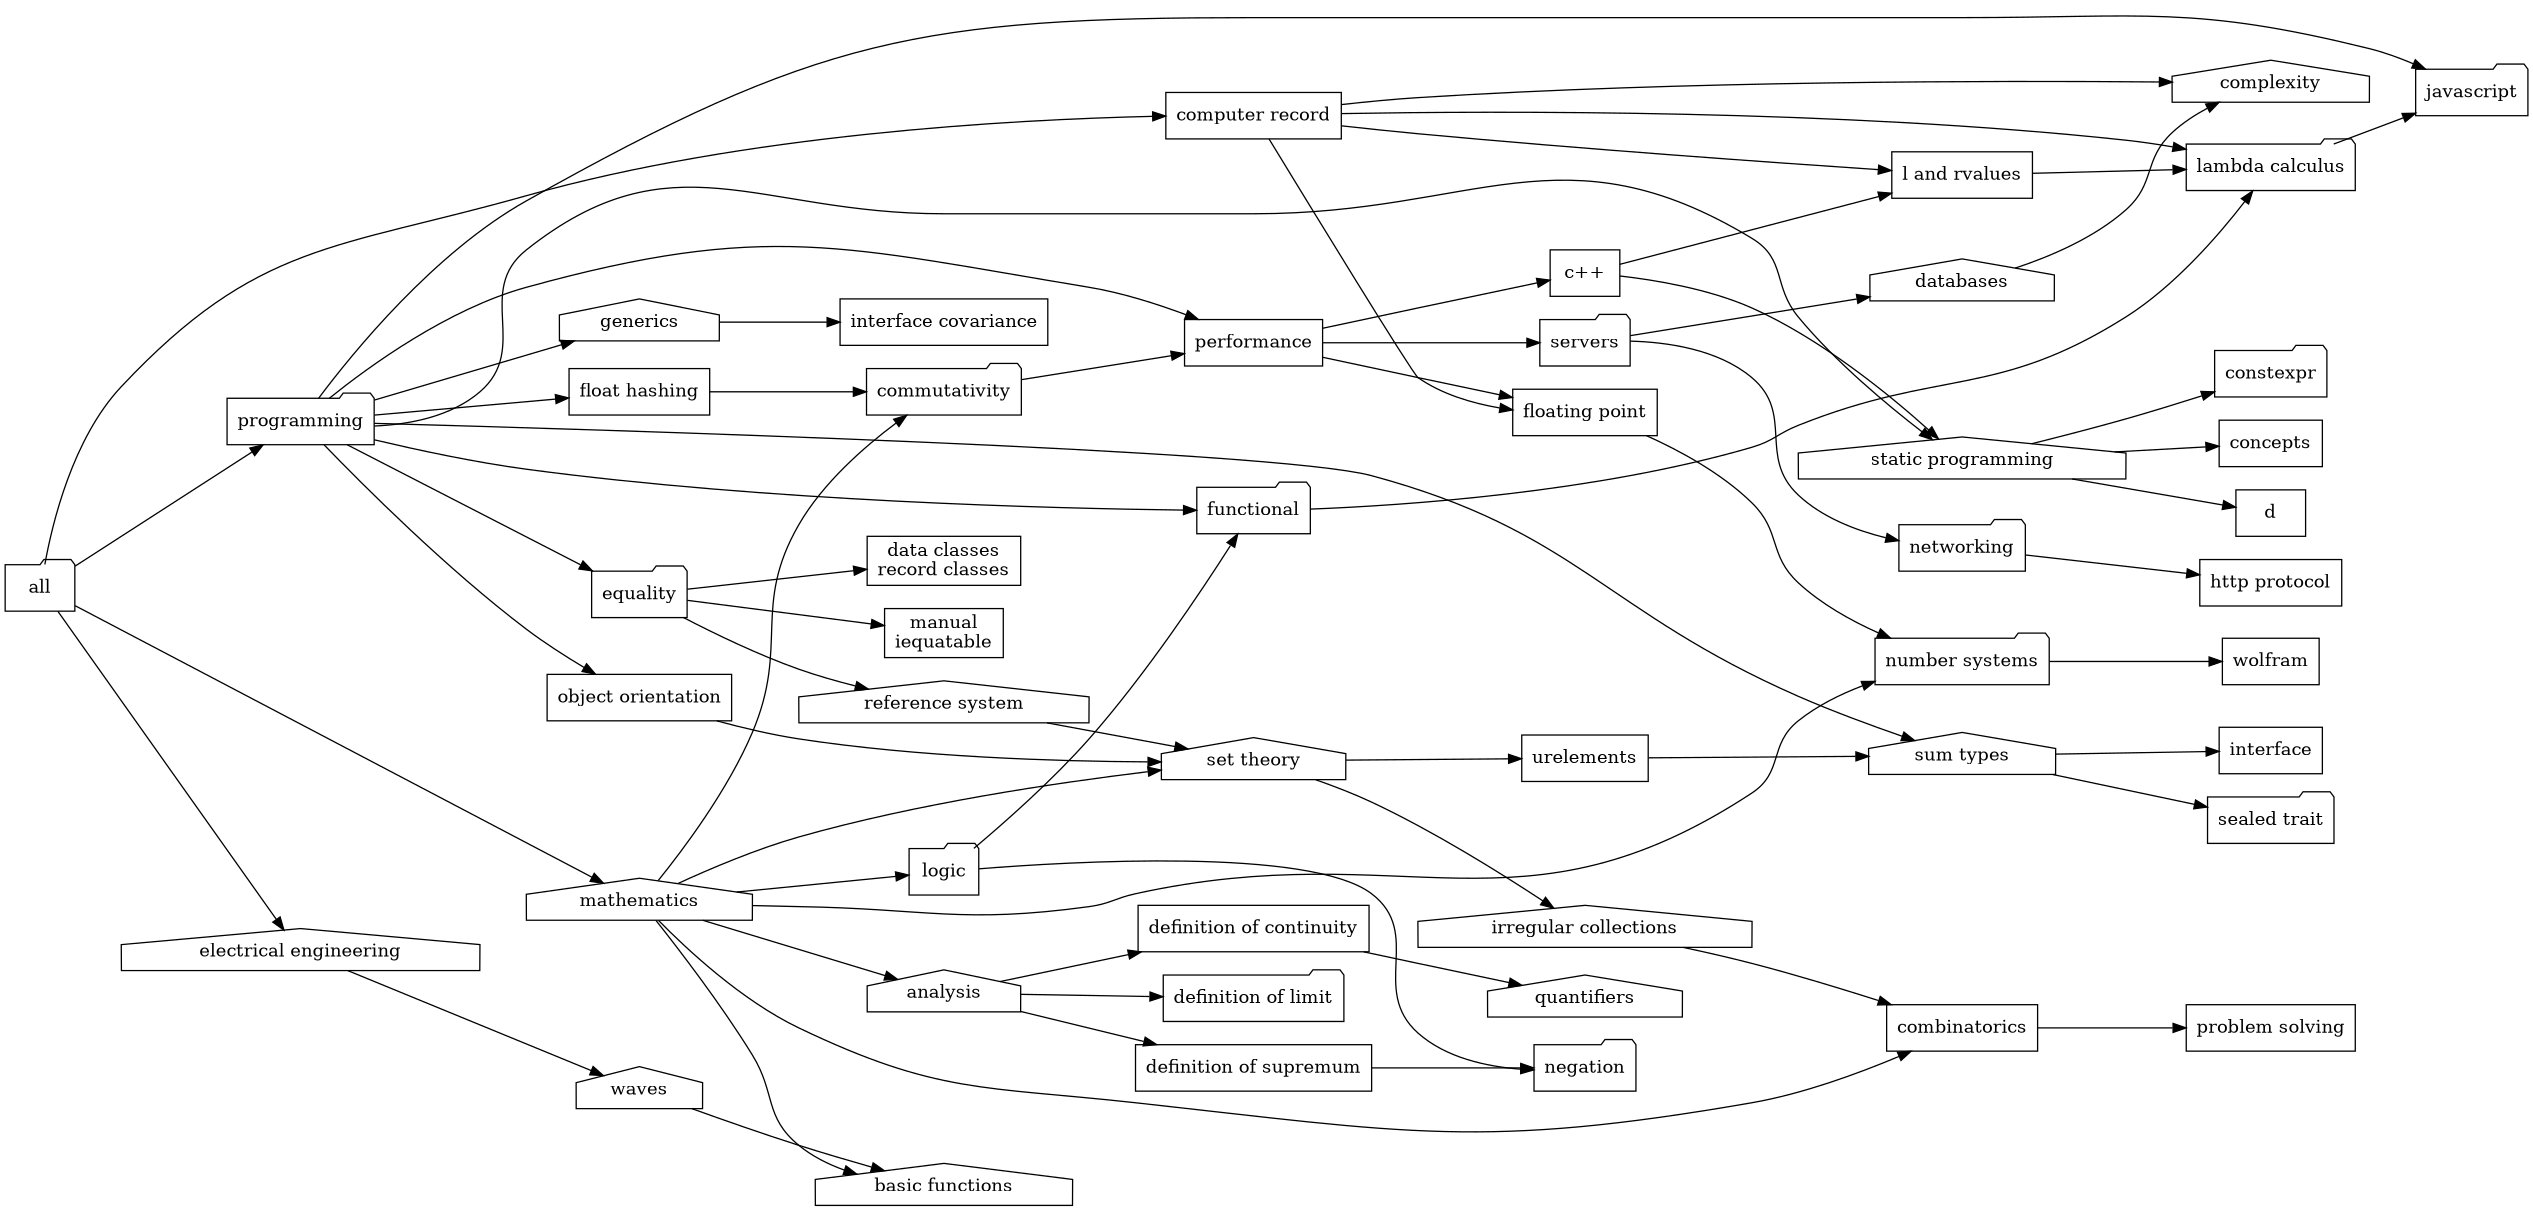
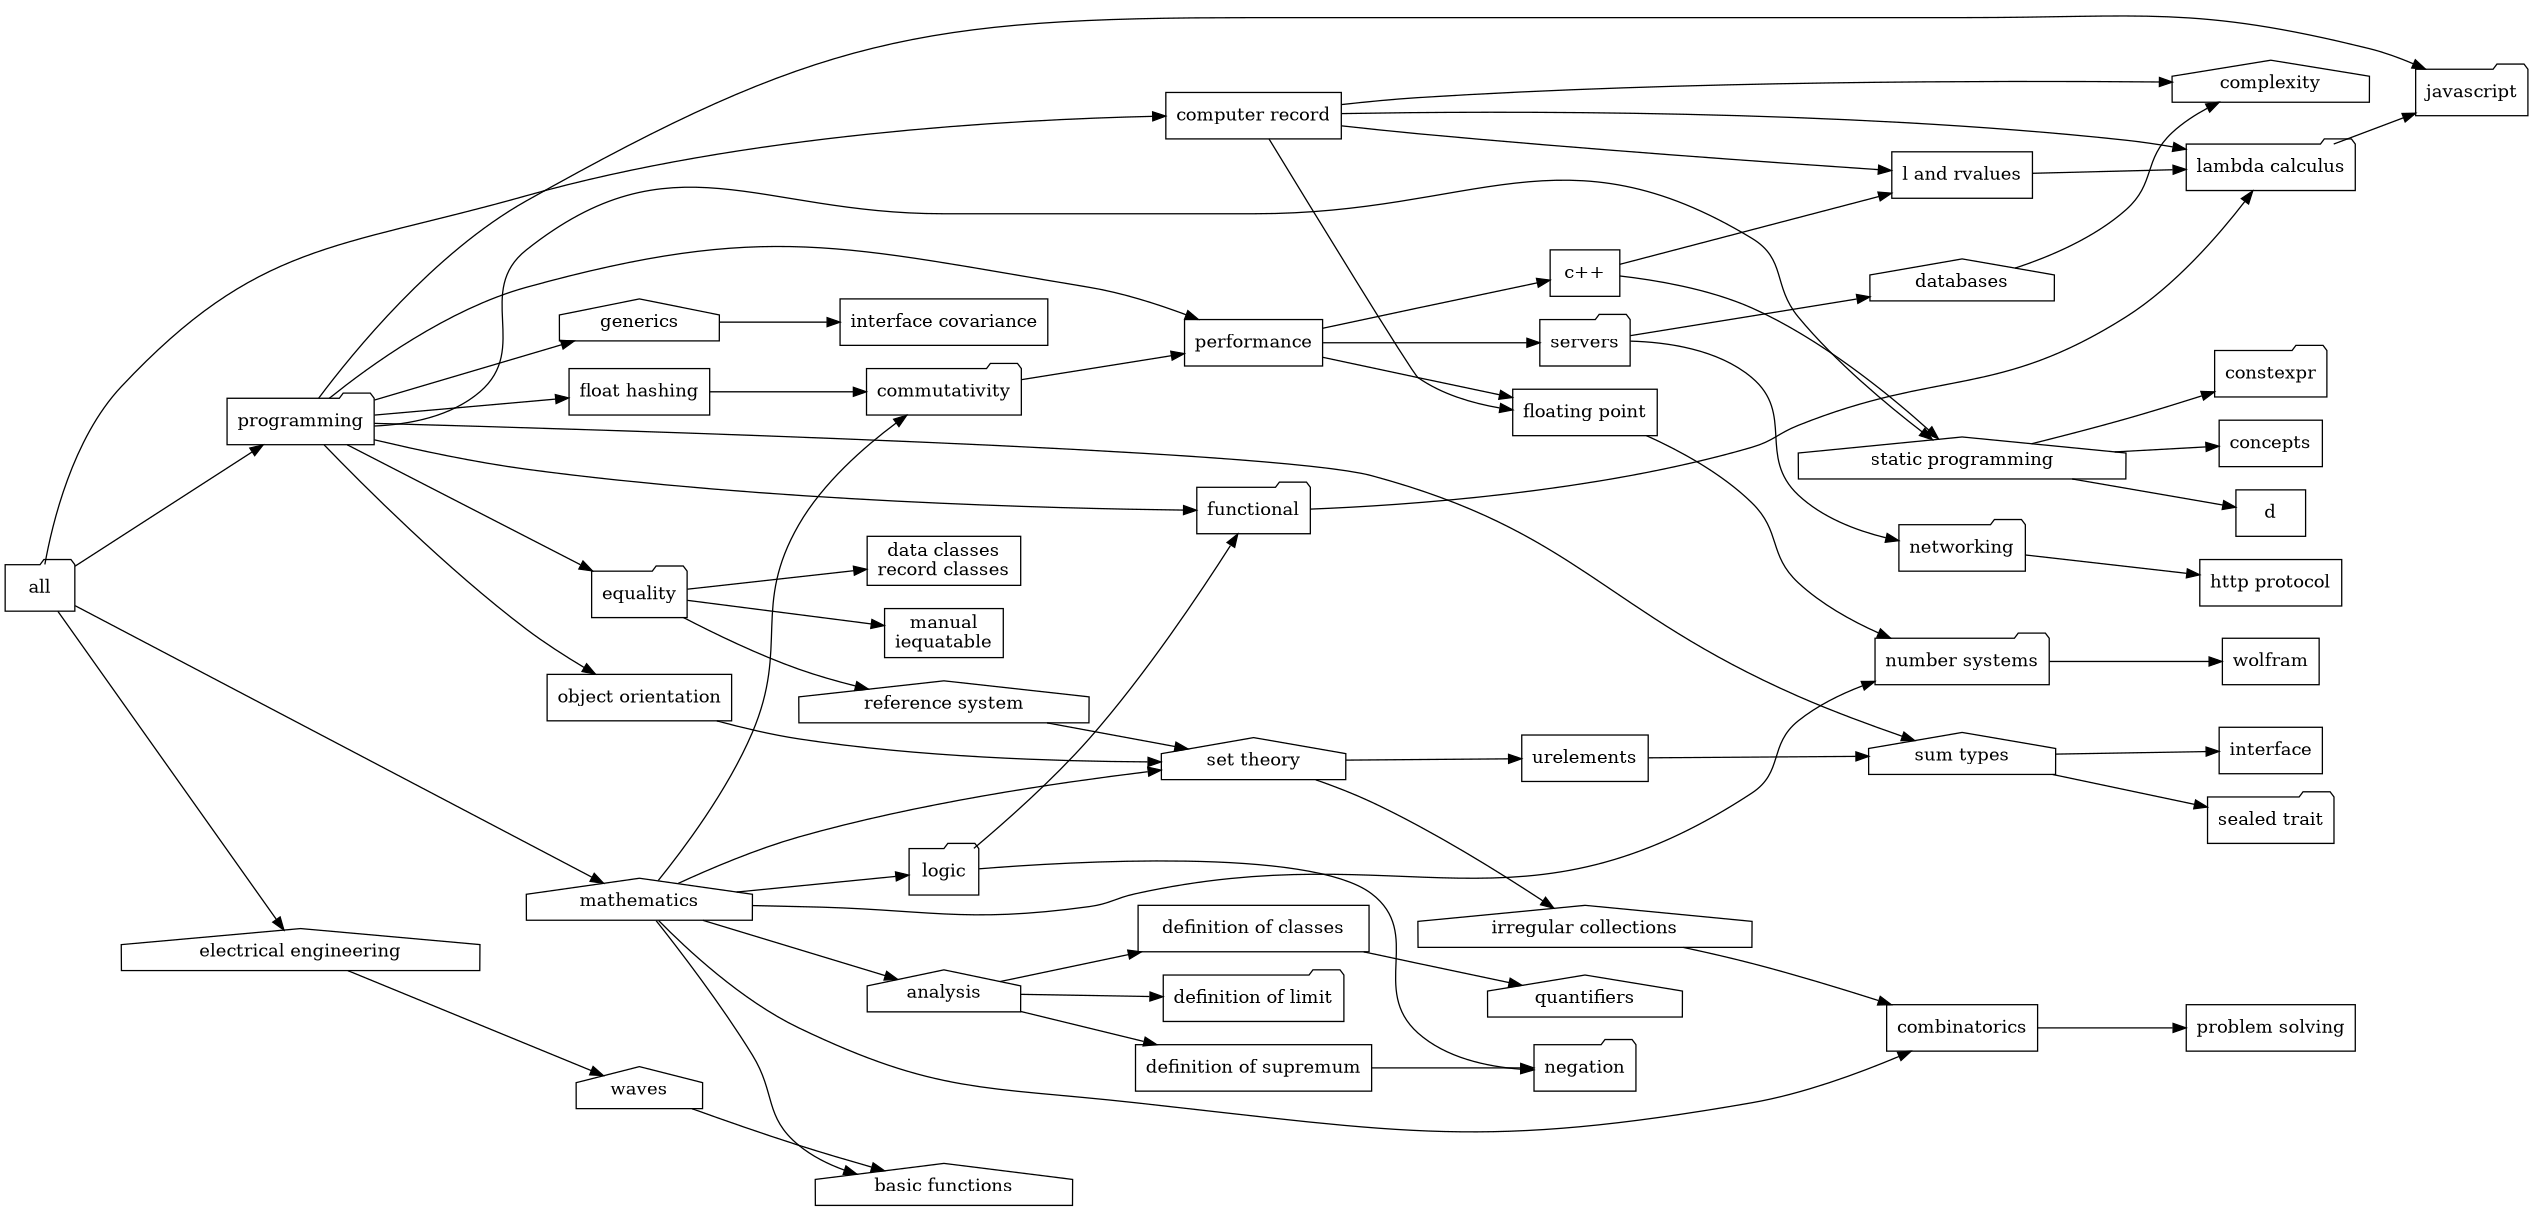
node "definition of continuity": label "definition of continuity" -> "definition of classes"
